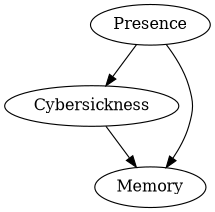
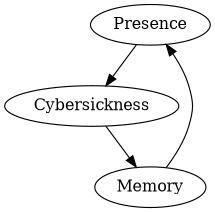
edge "Presence" -> "Memory": reversed
